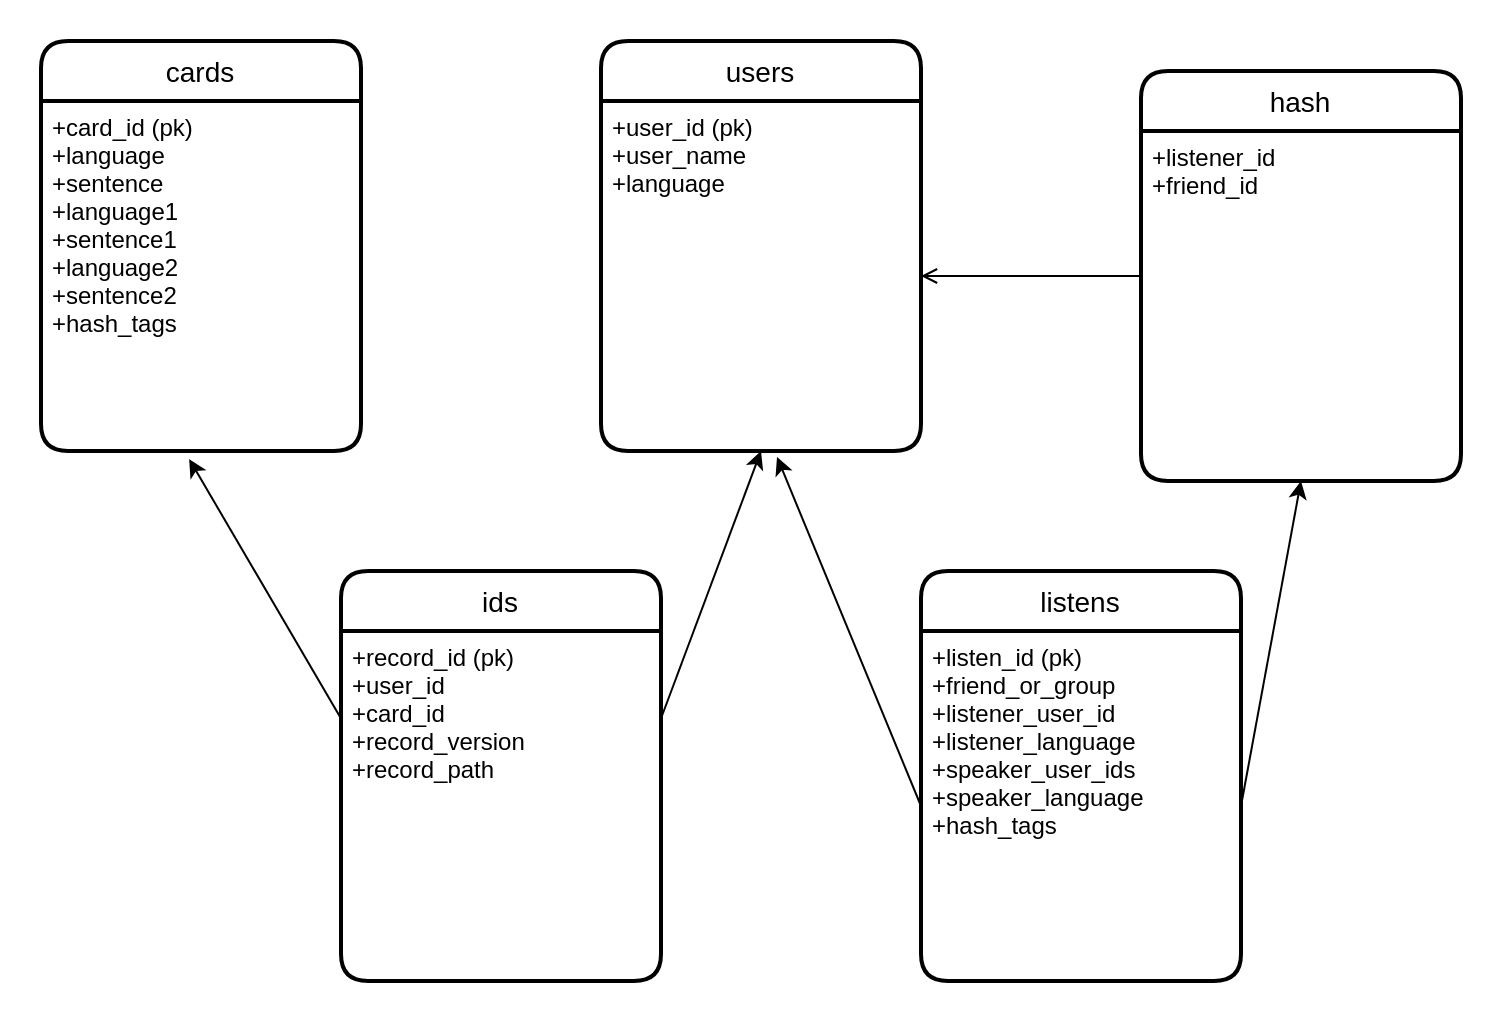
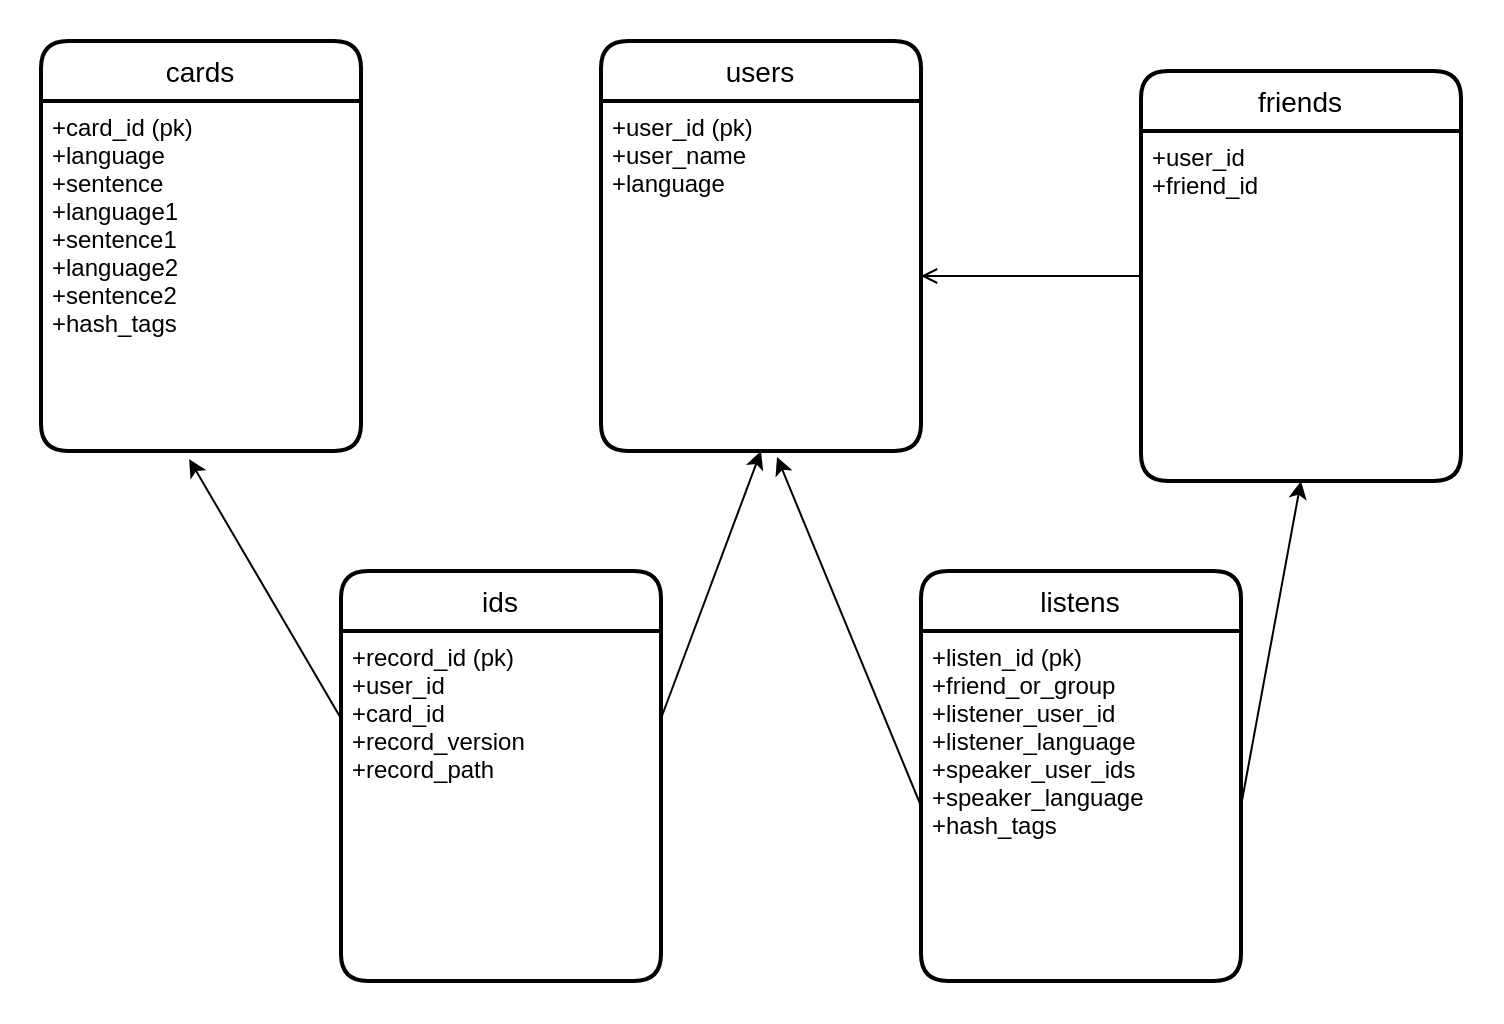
node "hash": label "hash" -> "friends"
node "+listener_id +friend_id": label "+listener_id +friend_id" -> "+user_id +friend_id"
